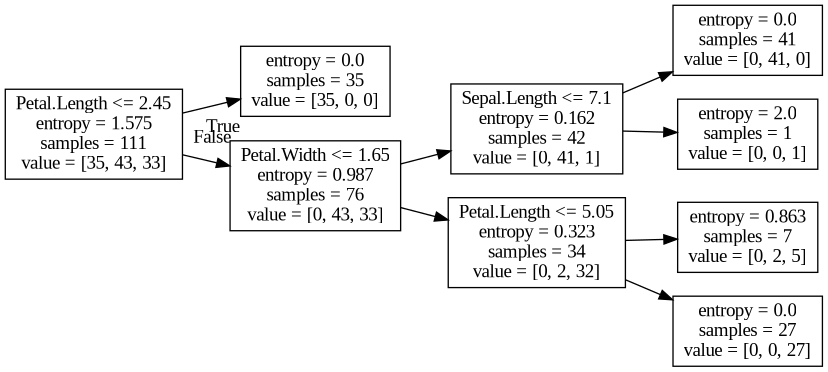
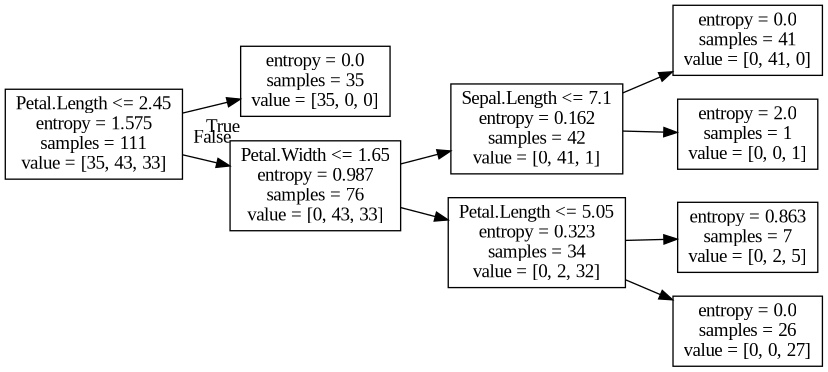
node "entropy = 0.0 samples = 27 value = [0, 0, 27]": label "entropy = 0.0 samples = 27 value = [0, 0, 27]" -> "entropy = 0.0 samples = 26 value = [0, 0, 27]"
